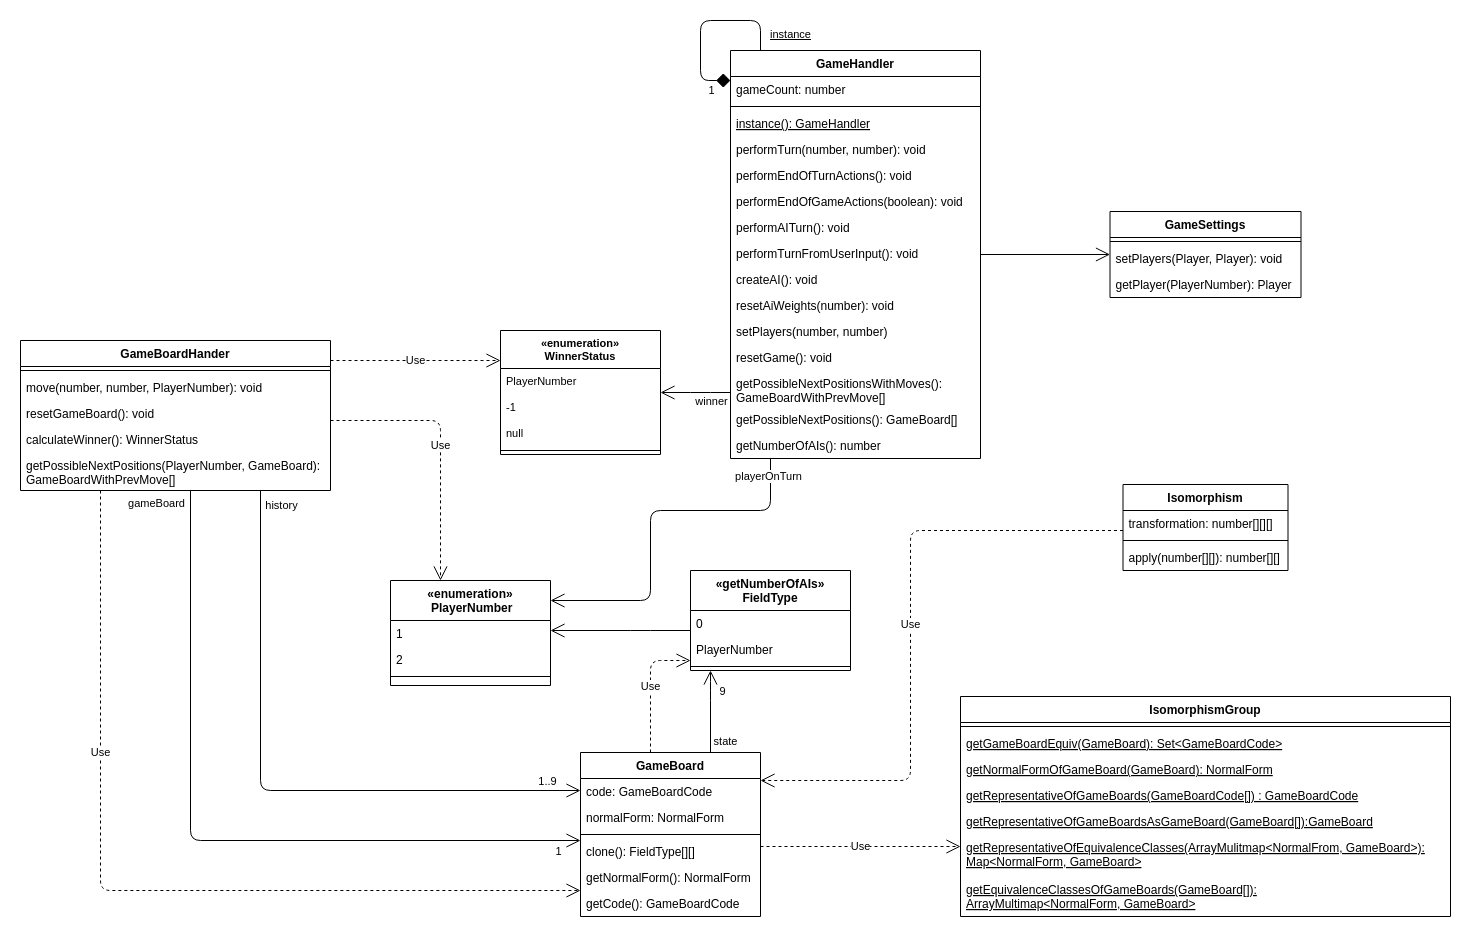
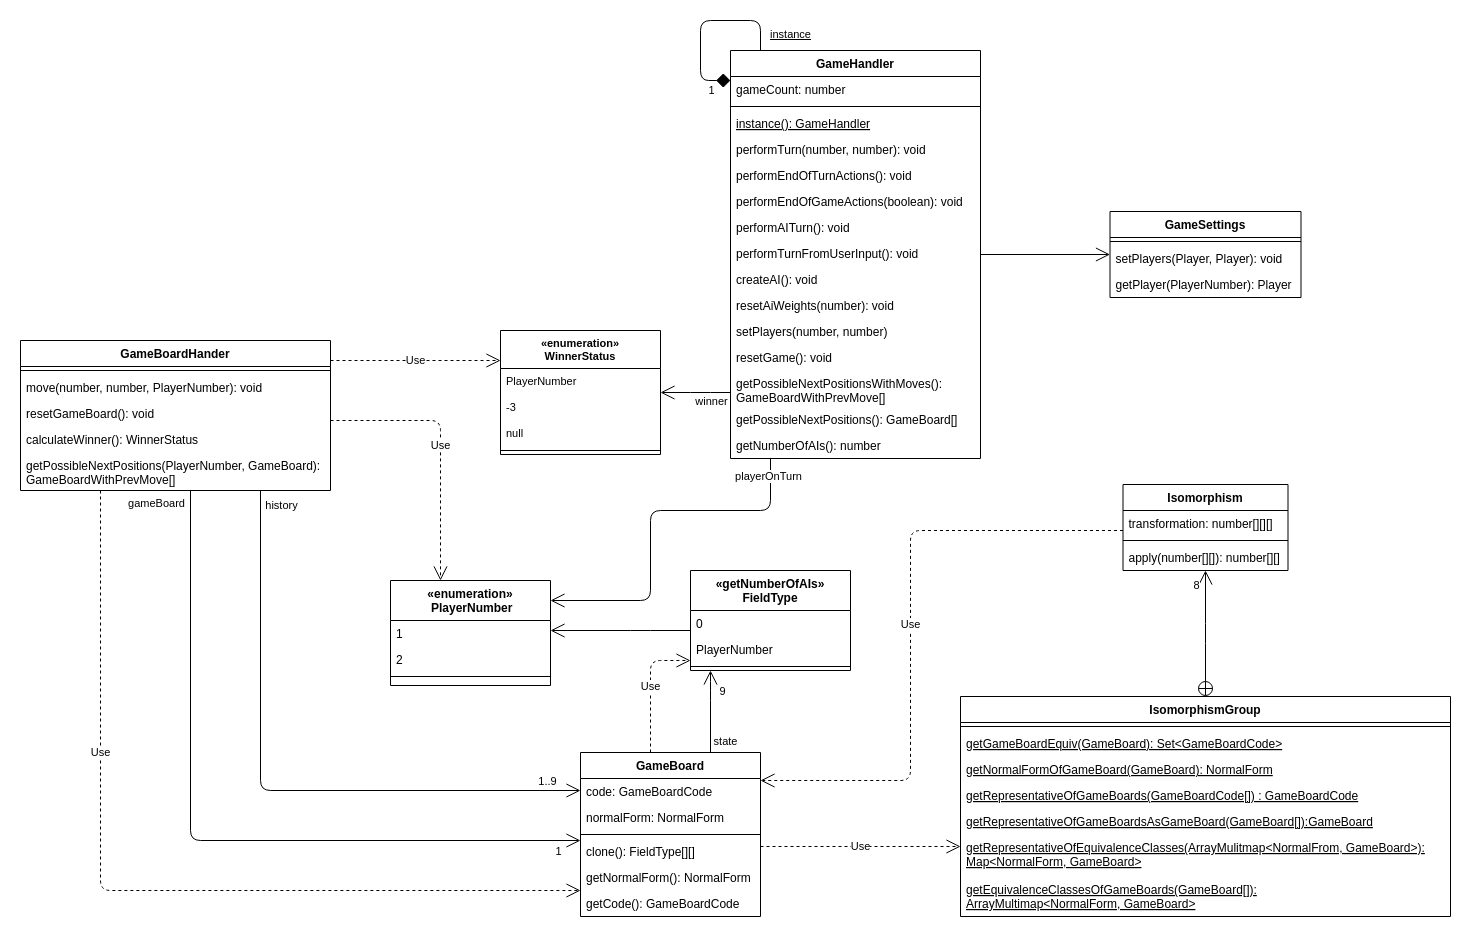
node "-1": label "-1" -> "-3"
edge "Isomorphism" -- "IsomorphismGroup": added, label "8"
